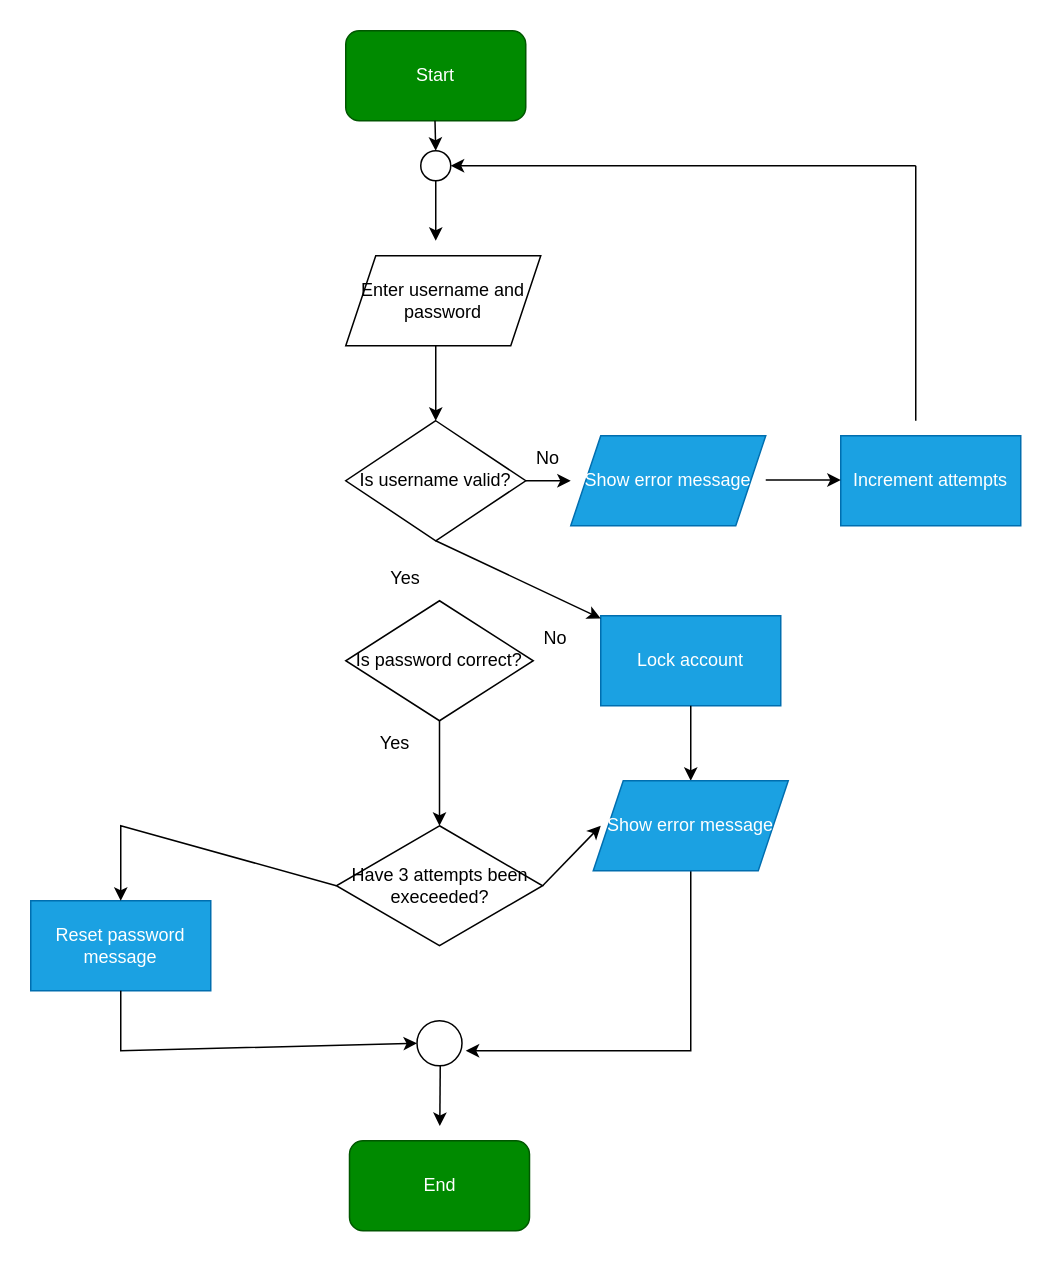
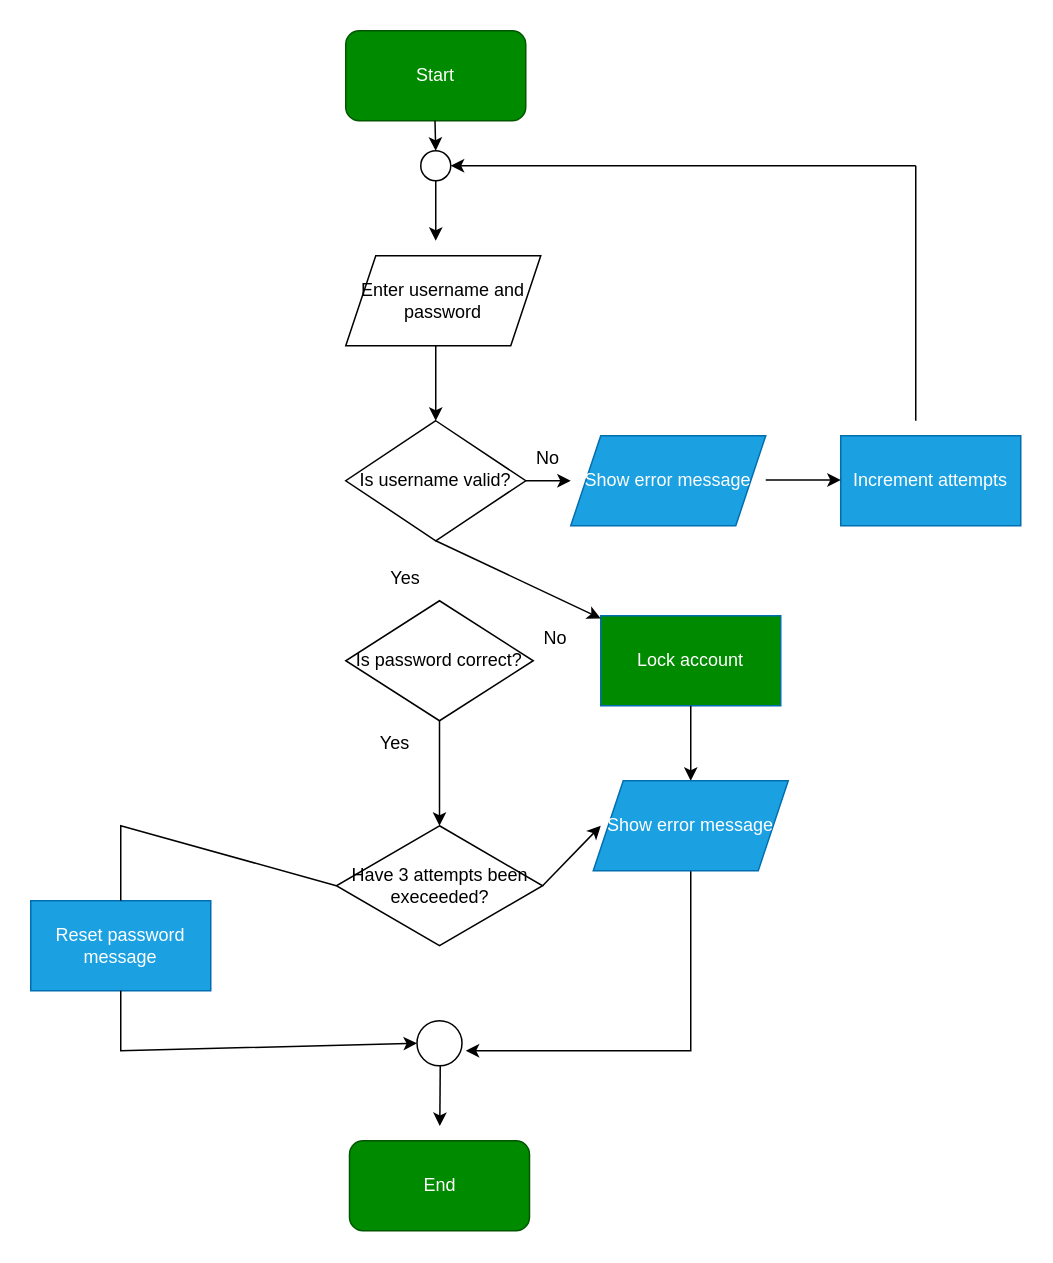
node "Lock account": fillcolor #1ba1e2 -> #008a00
edge "Have 3 attempts been execeeded?" -> "Reset password message": arrowhead classic -> none
